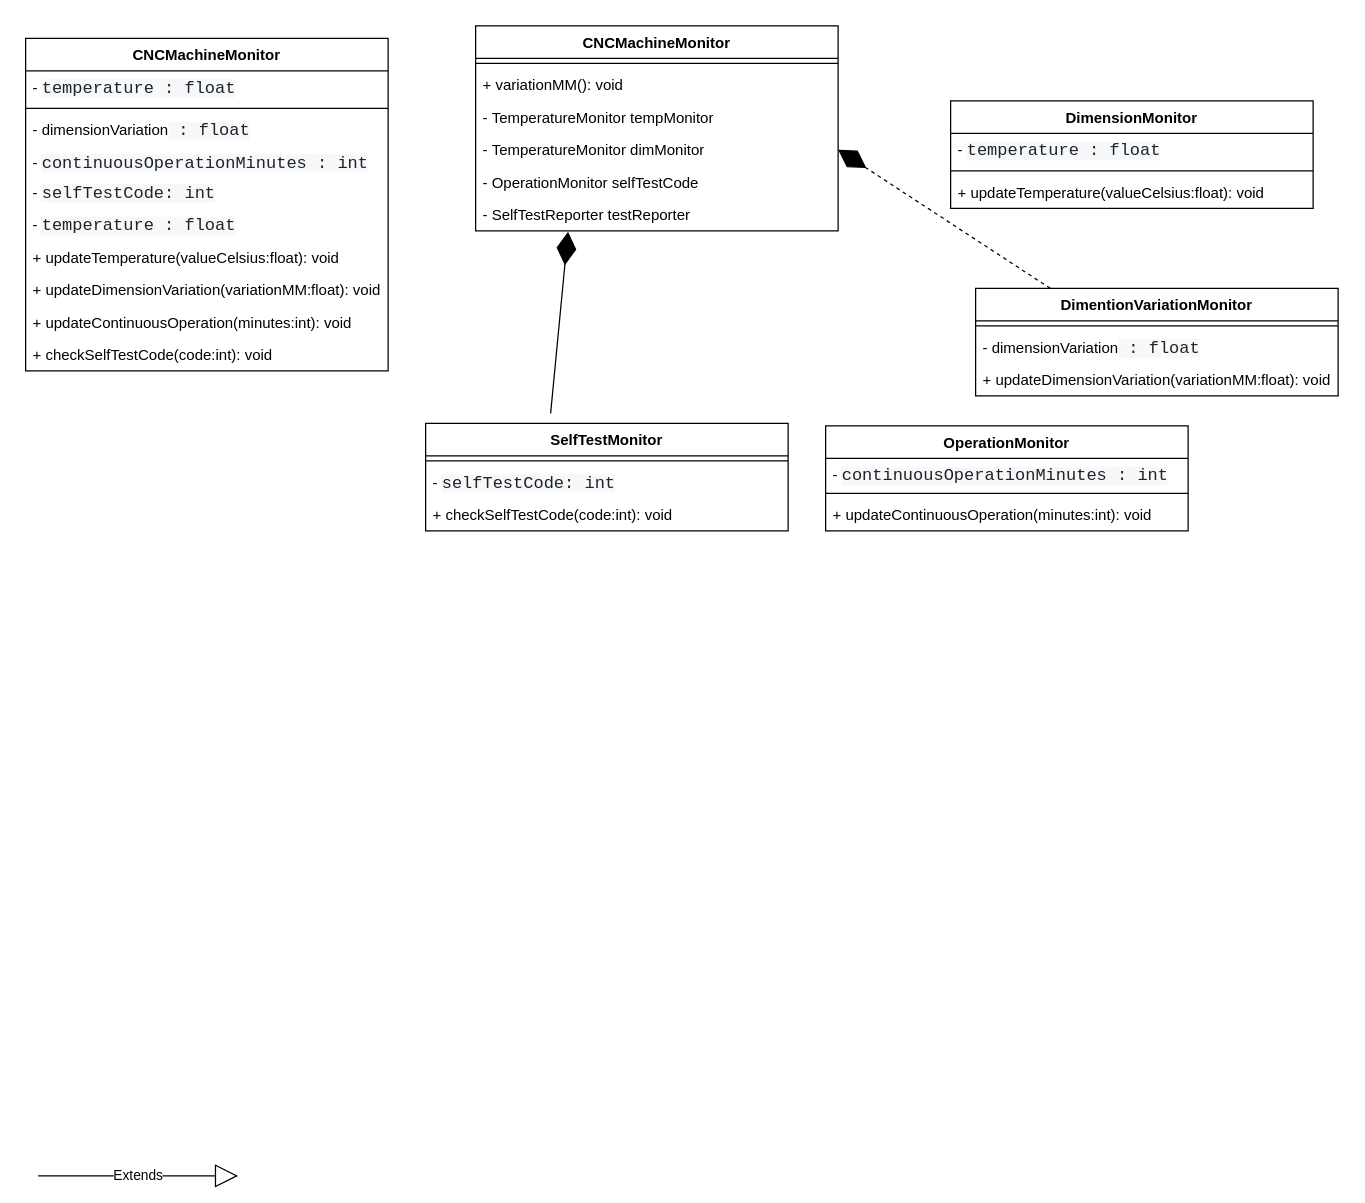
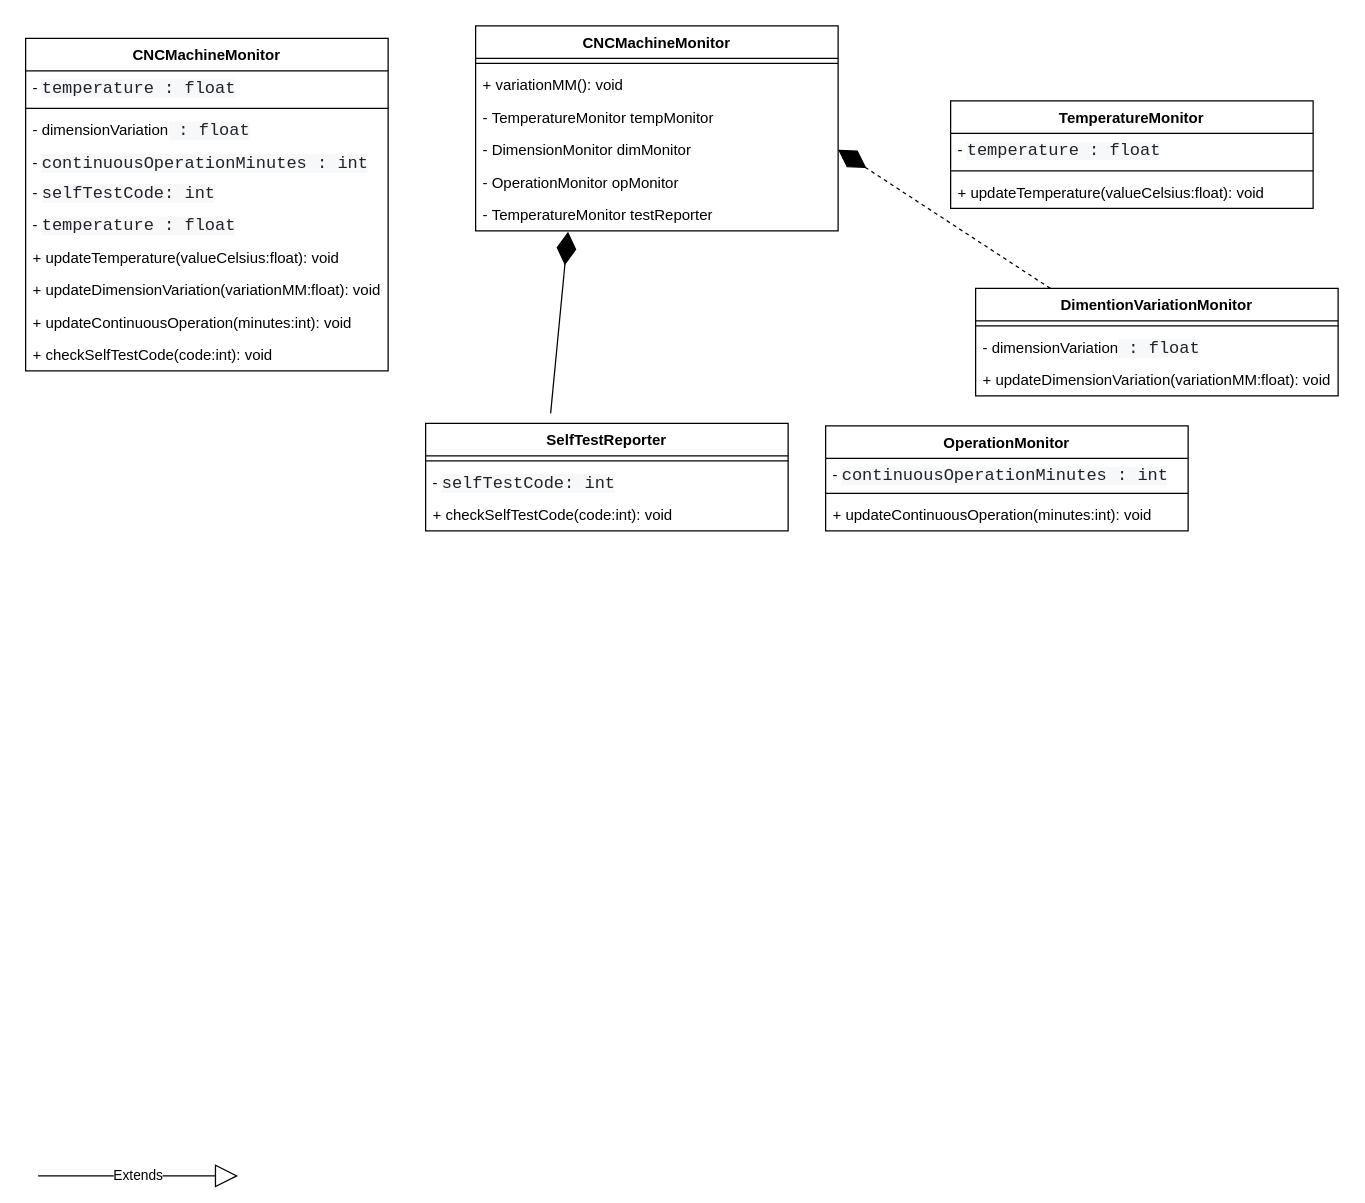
node "DimensionMonitor": label "DimensionMonitor" -> "TemperatureMonitor"
node "- TemperatureMonitor dimMonitor": label "- TemperatureMonitor dimMonitor" -> "- DimensionMonitor dimMonitor"
node "- OperationMonitor selfTestCode": label "- OperationMonitor selfTestCode" -> "- OperationMonitor opMonitor"
node "- SelfTestReporter testReporter": label "- SelfTestReporter testReporter" -> "- TemperatureMonitor testReporter"
node "SelfTestMonitor": label "SelfTestMonitor" -> "SelfTestReporter"
